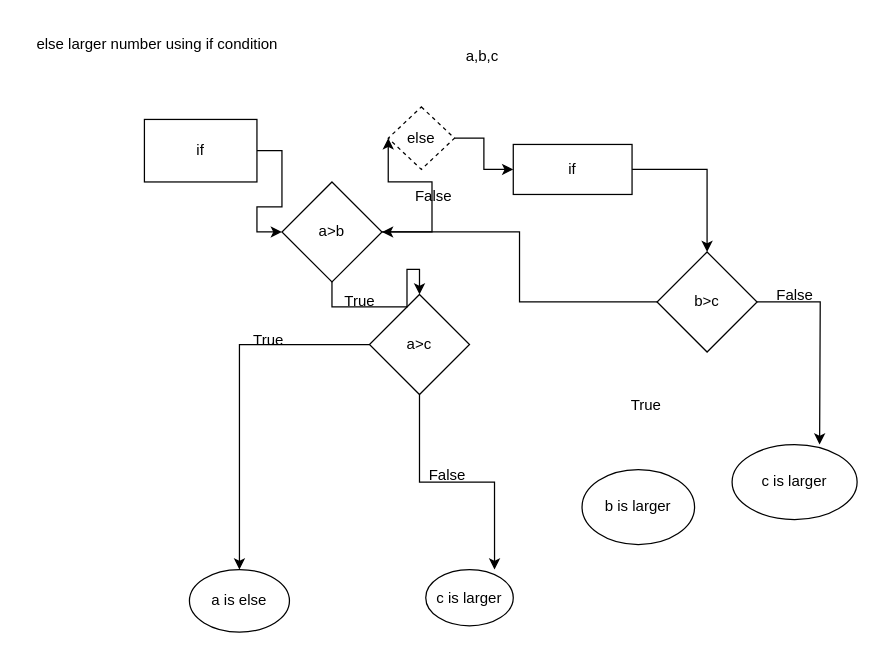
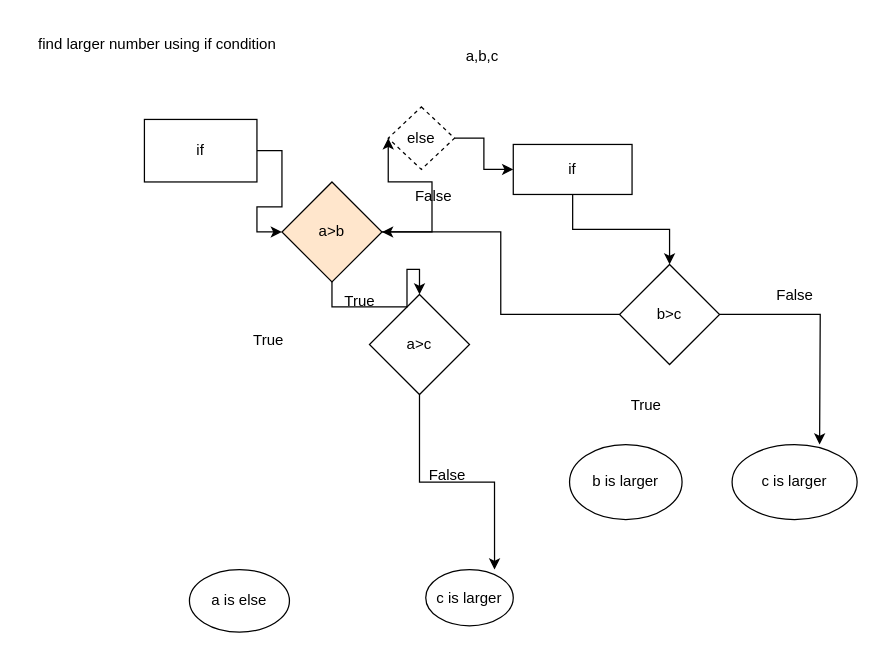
node "else larger number using if condition": label "else larger number using if condition" -> "find larger number using if condition"
node "a>b": fillcolor #ffffff -> #ffe6cc
node "b>c": moved (707, 302) -> (669, 314)
edge "a>c" -> "a is else": removed
node "b is larger": moved (638, 507) -> (626, 482)
